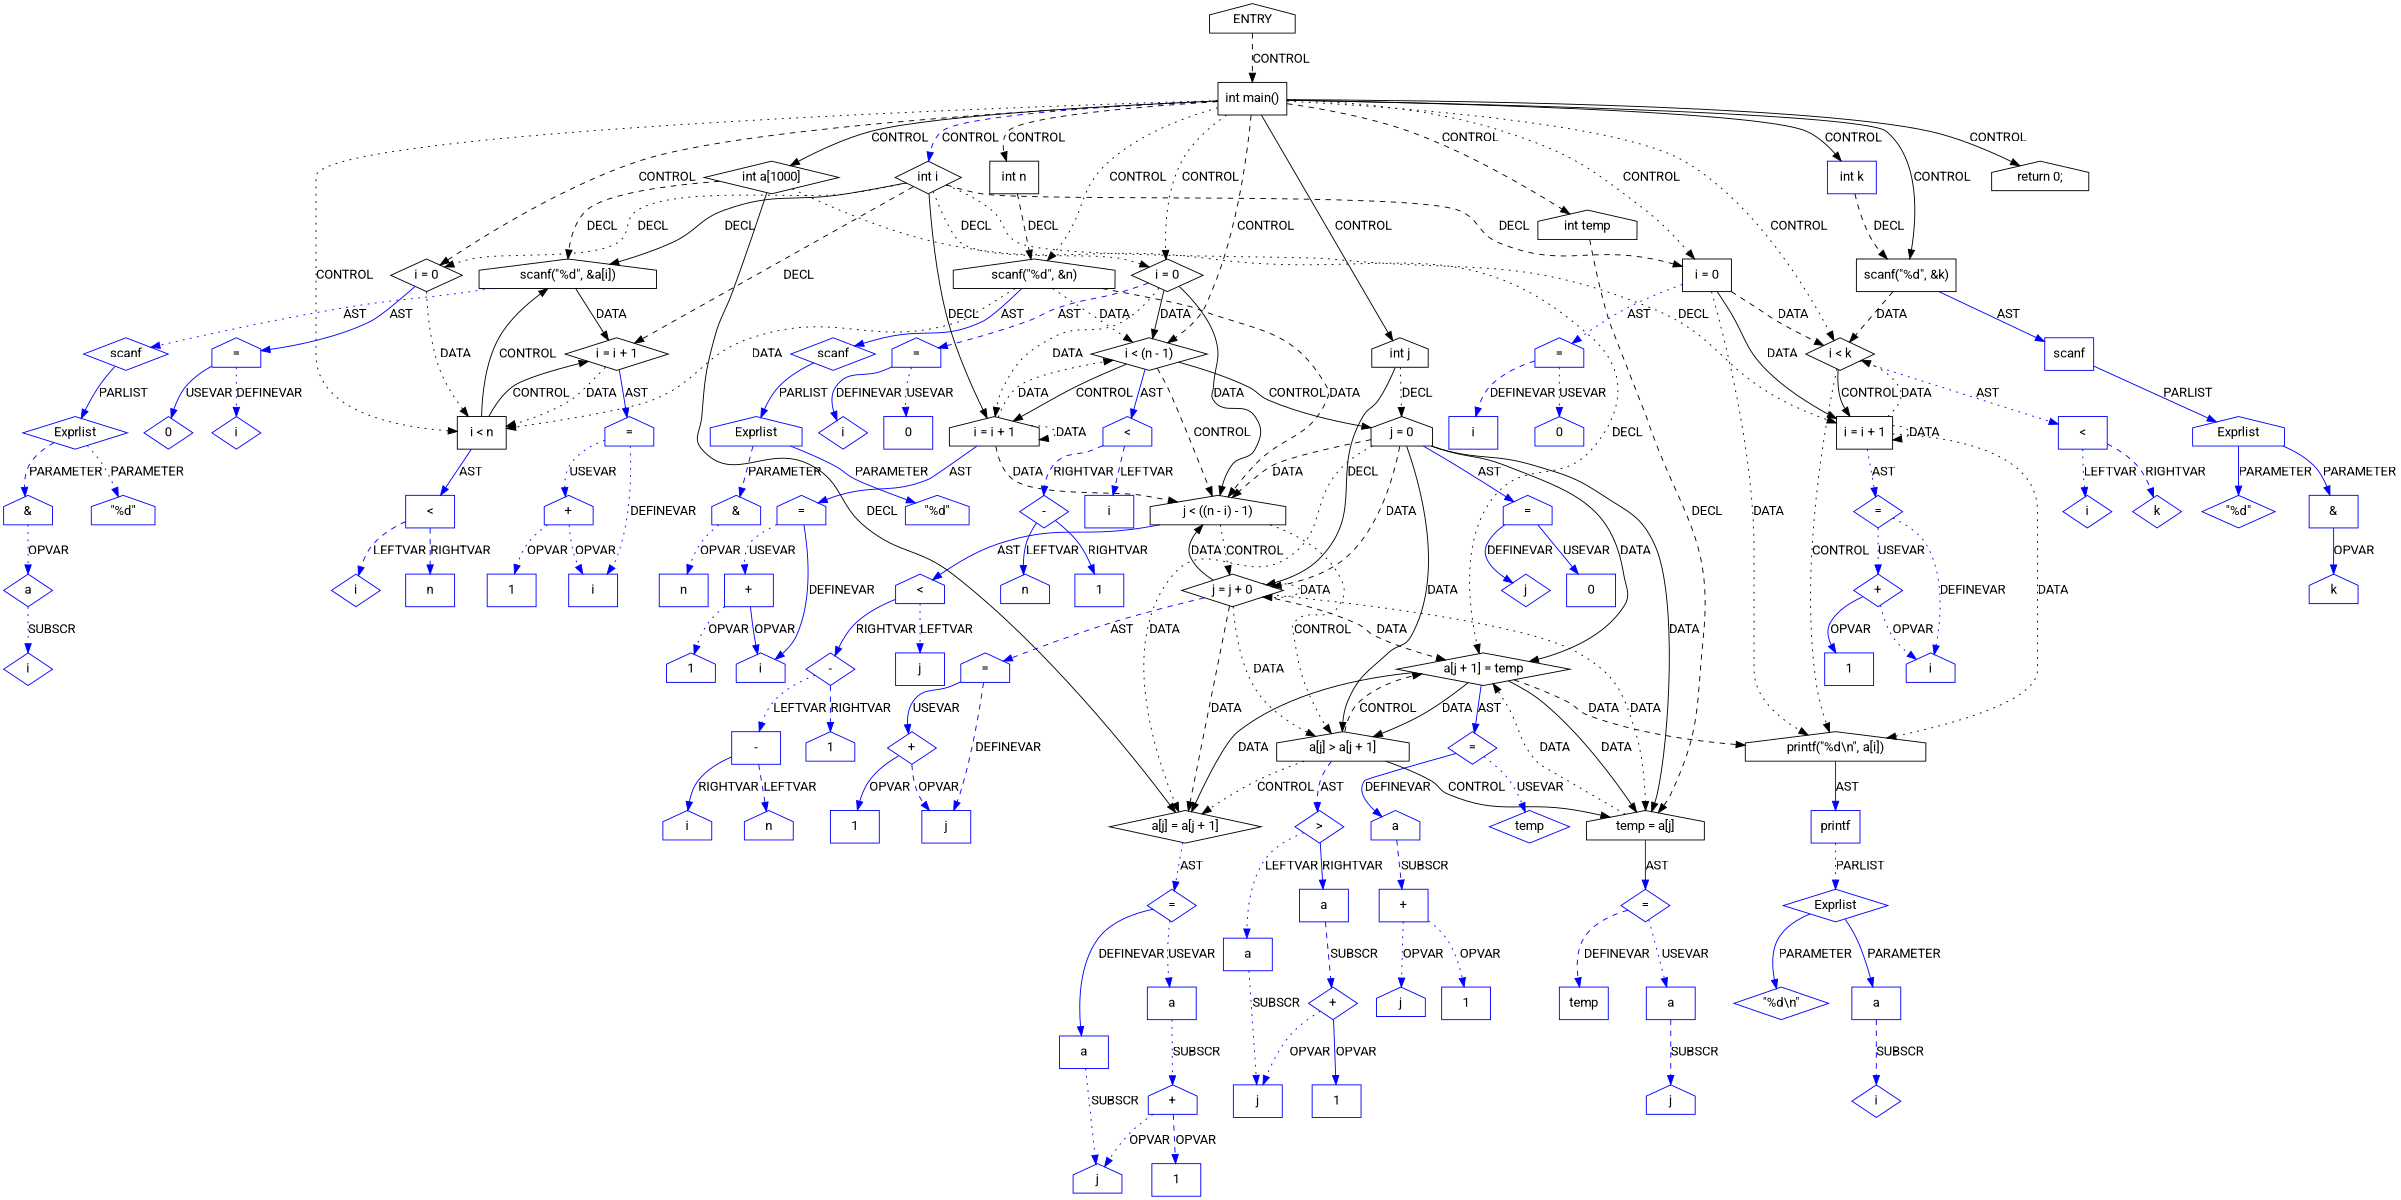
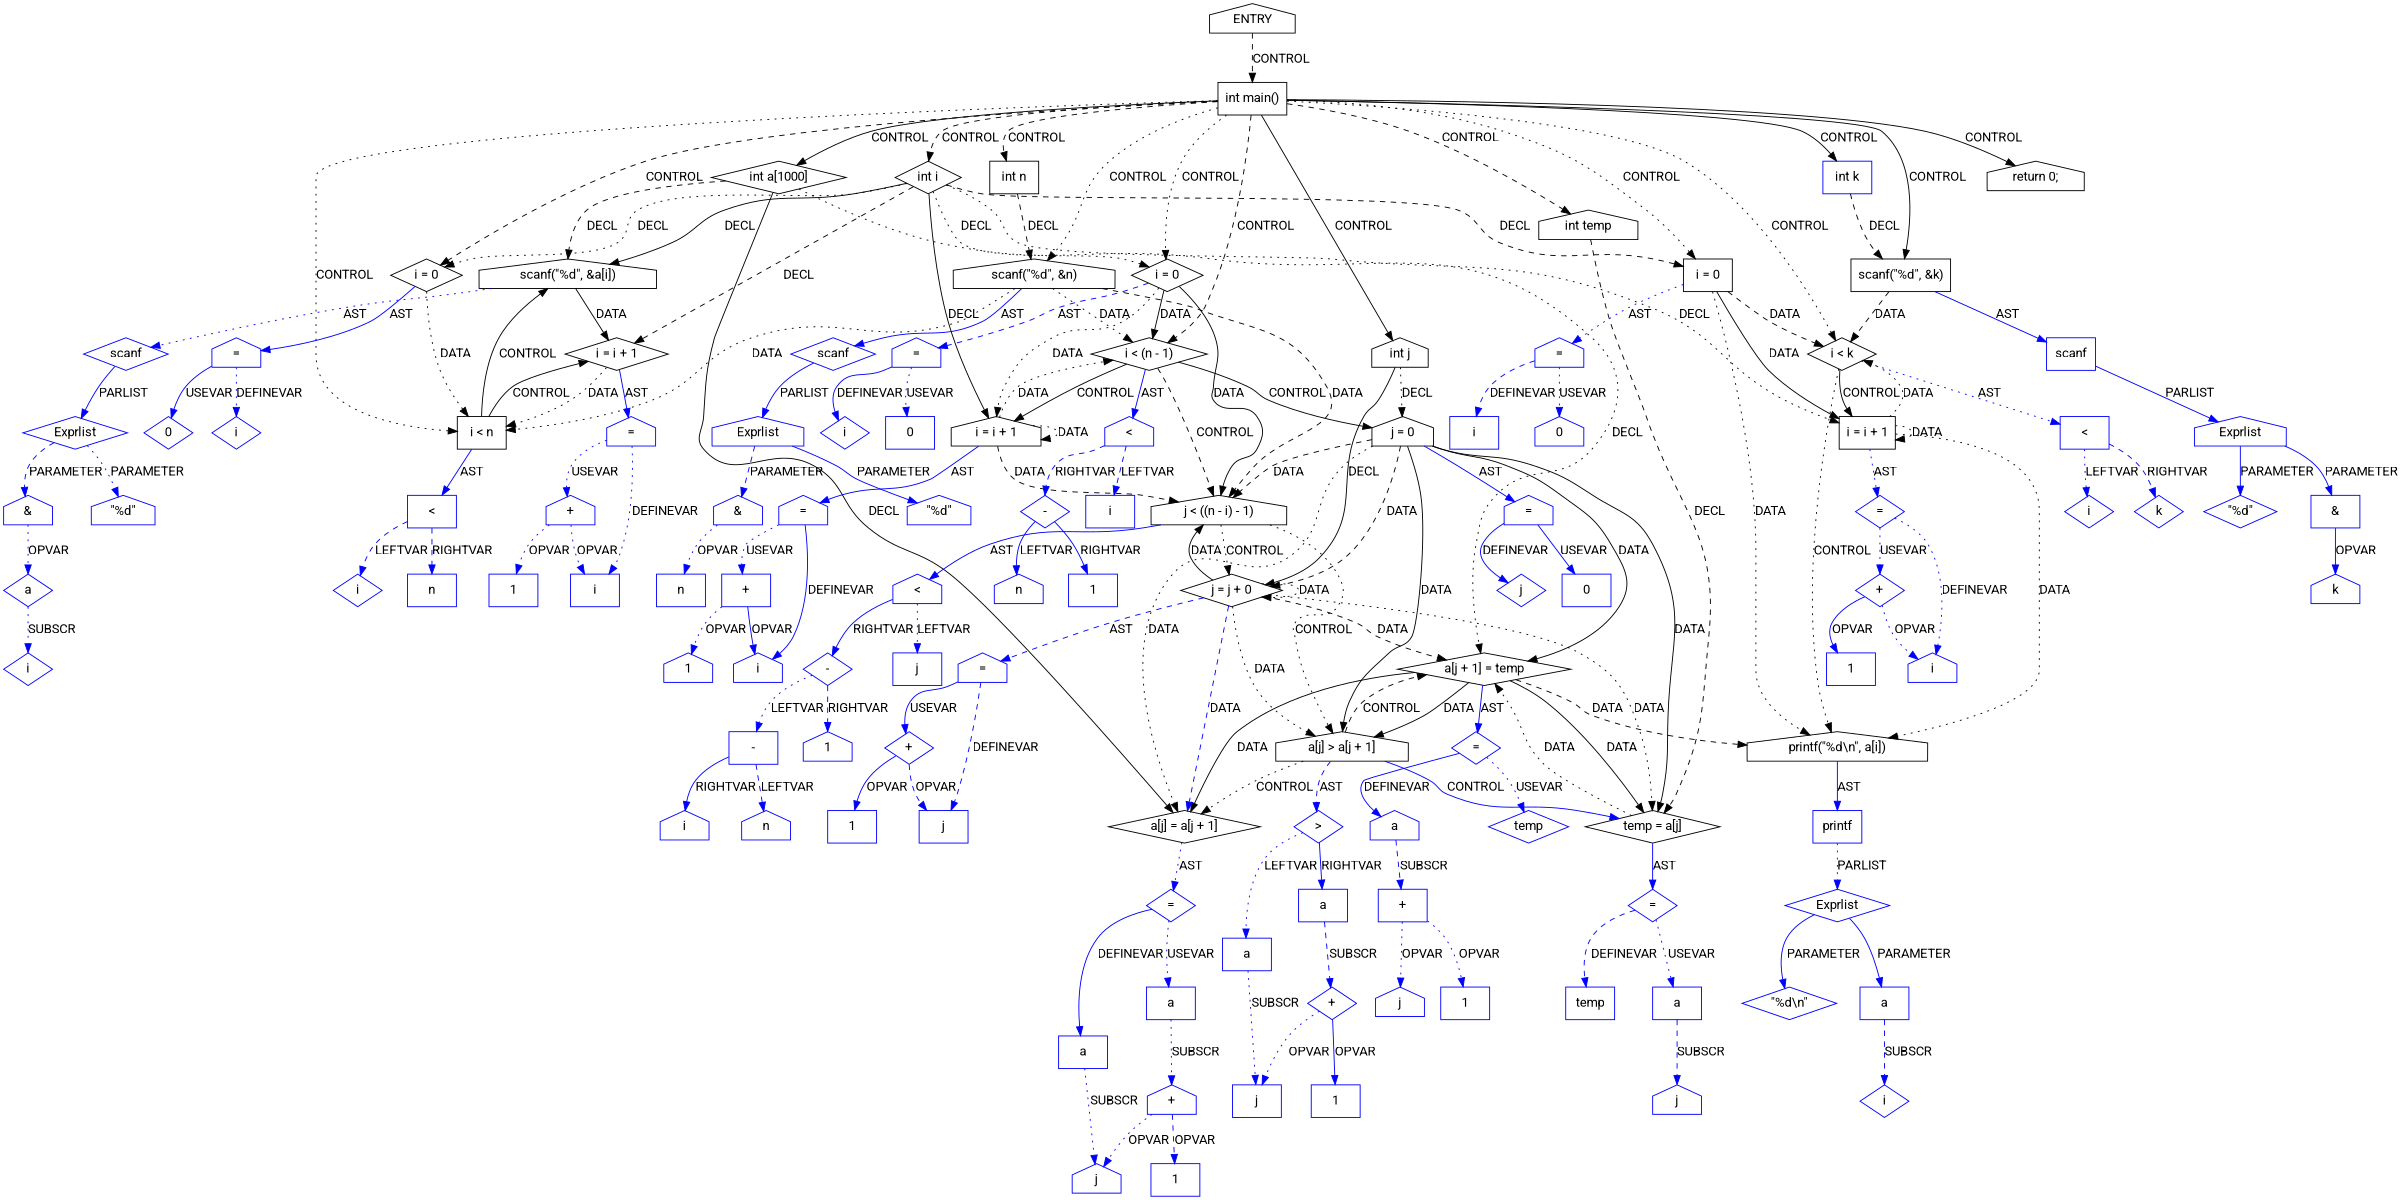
edge "int main()" -> "int i": color blue -> black
edge "j = j + 0" -> "a[j] = a[j + 1]": color black -> blue
edge "a[j] > a[j + 1]" -> "temp = a[j]": color black -> blue
node "temp = a[j]": shape house -> diamond
